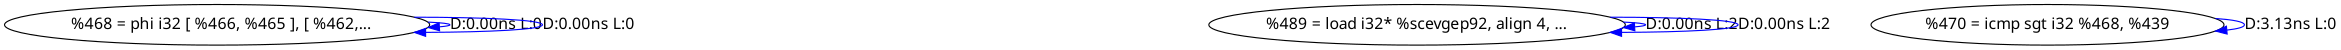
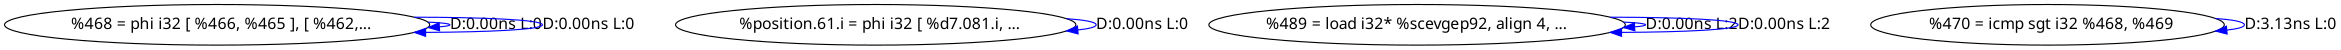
node "%position.61.i = phi i32 [ %d7.081.i, ...": added
node "%470 = icmp sgt i32 %468, %439": label "%470 = icmp sgt i32 %468, %439" -> "%470 = icmp sgt i32 %468, %469"
